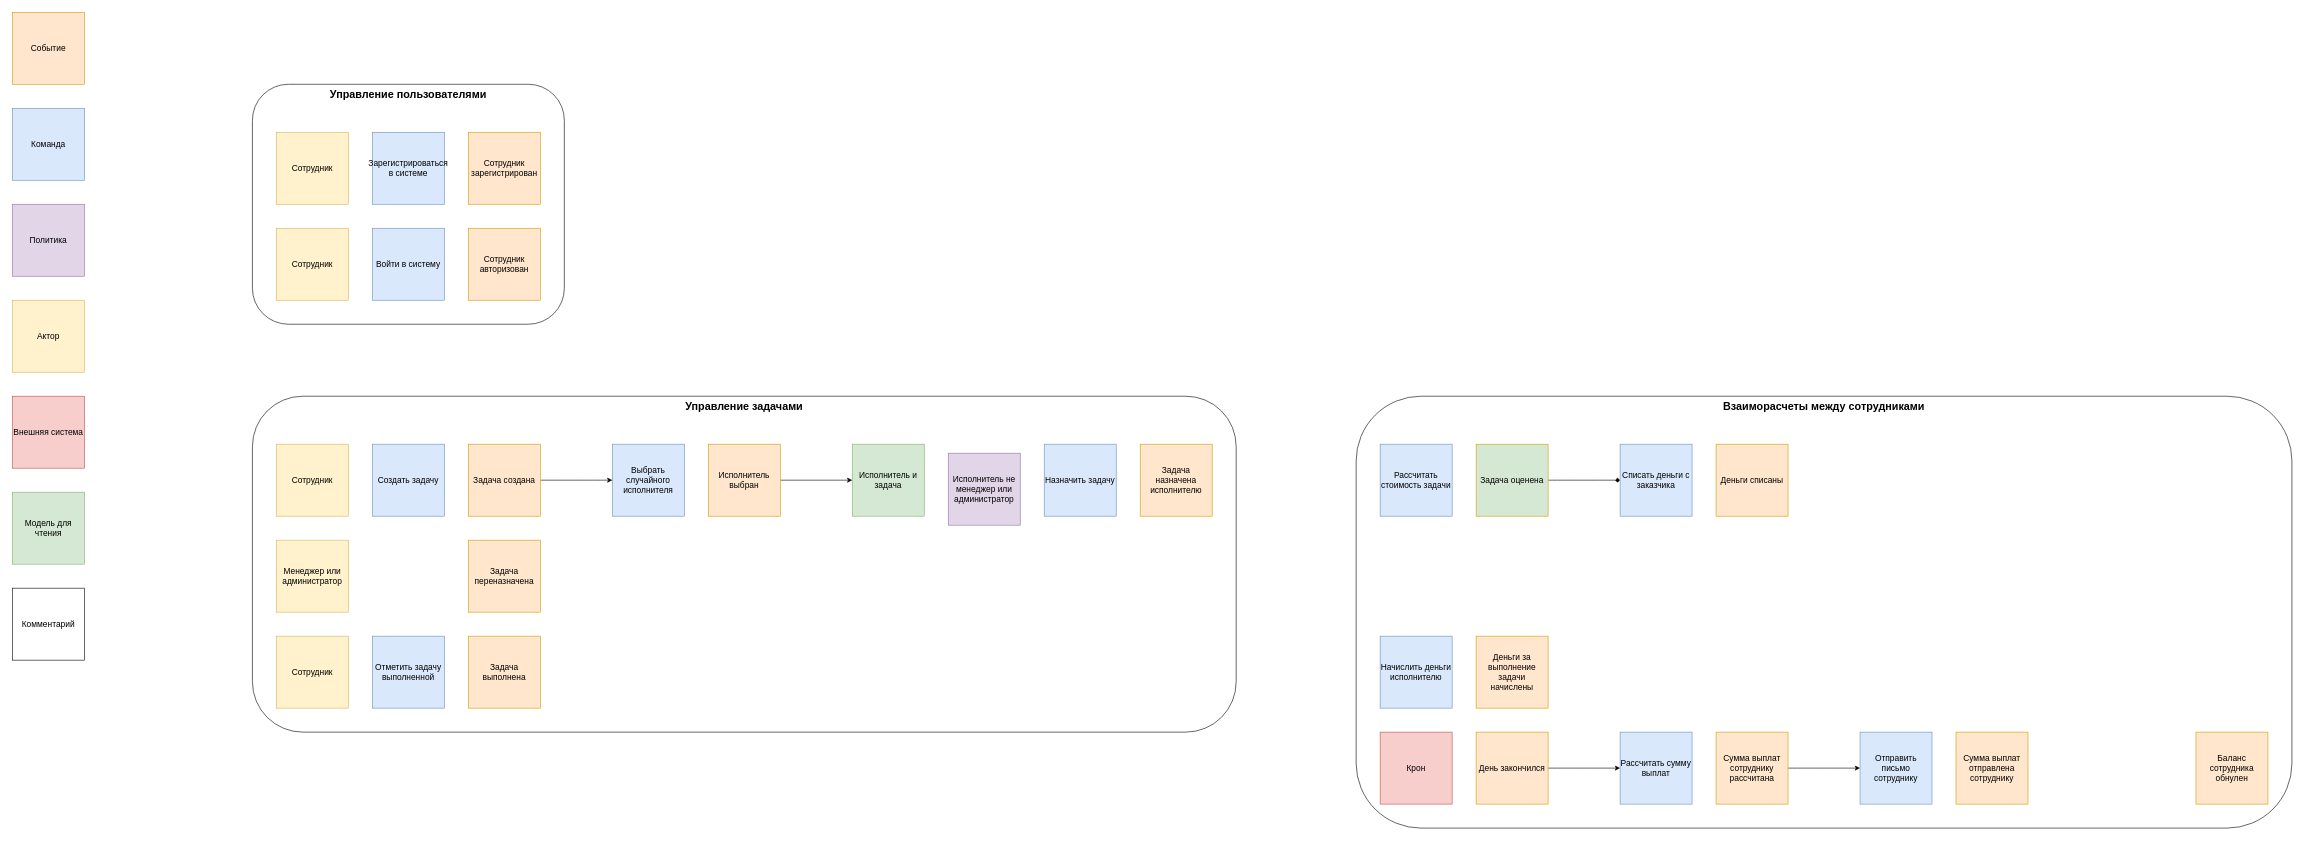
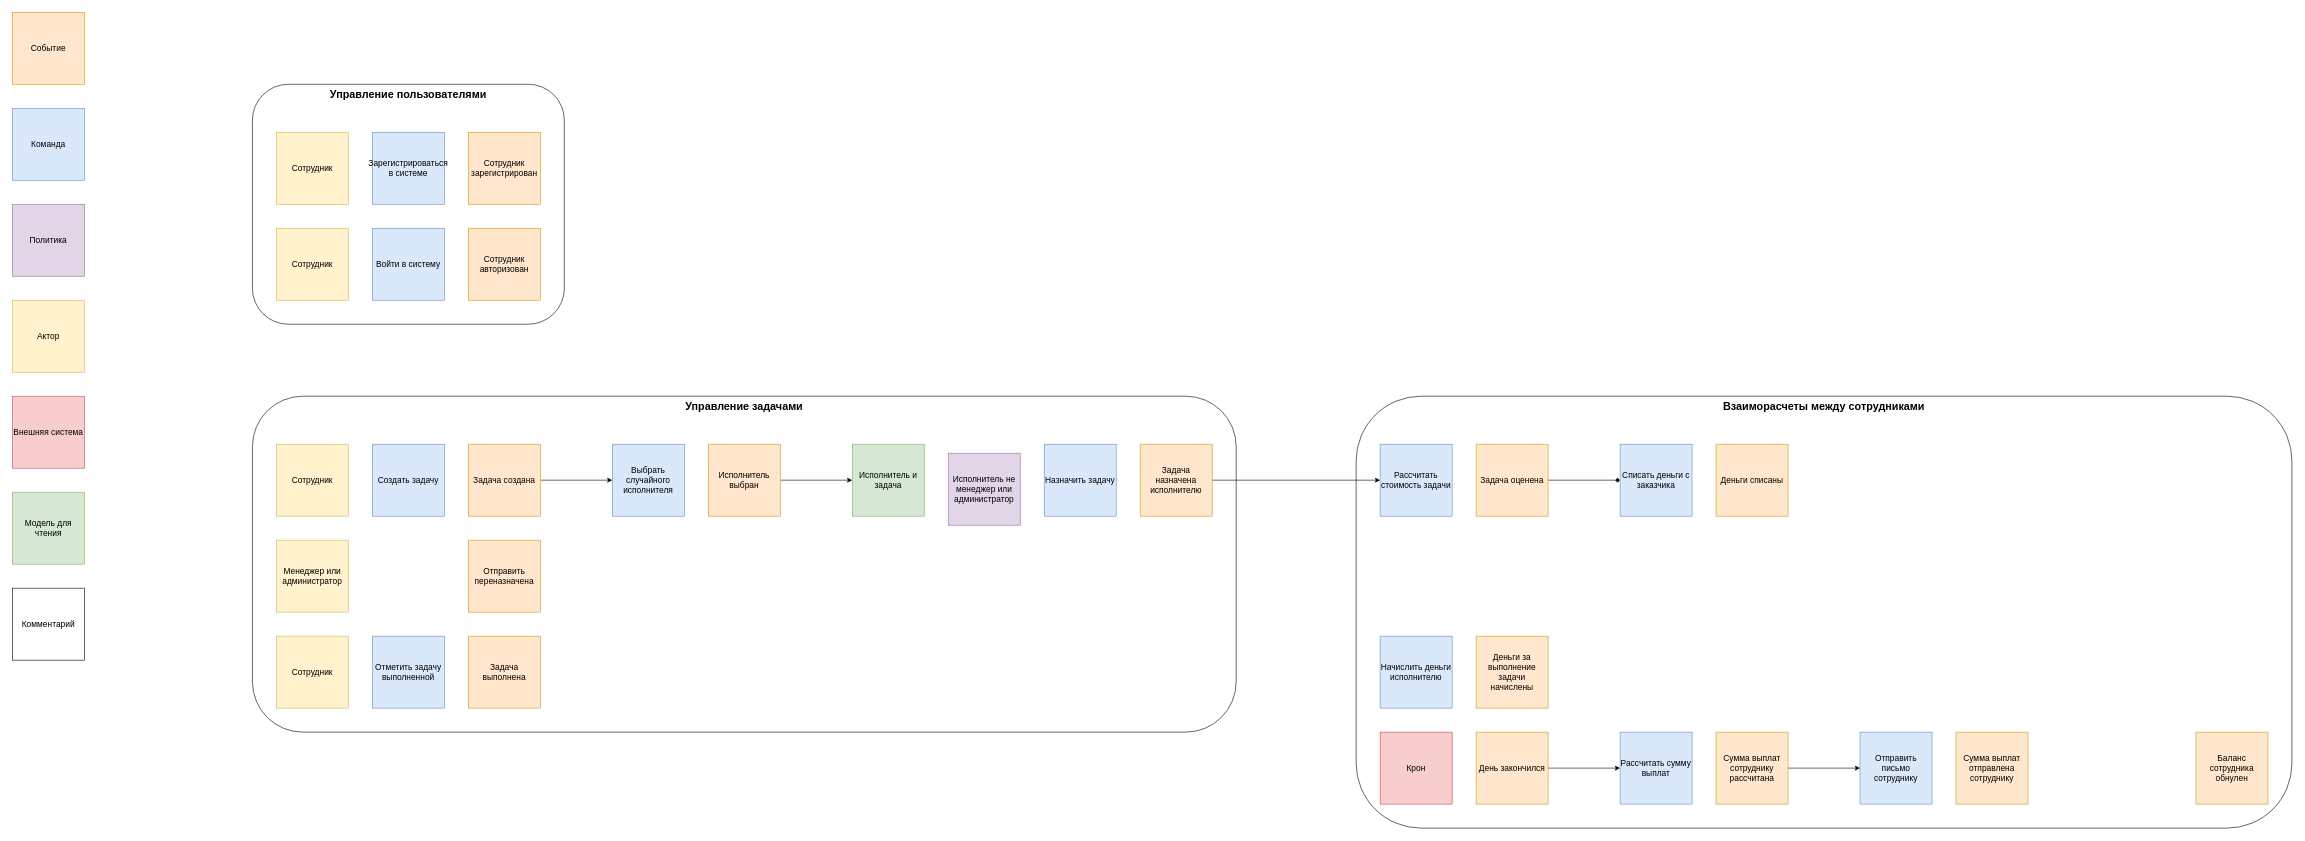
edge "Задача назначена исполнителю" -> "Рассчитать стоимость задачи": added
node "Задача оценена": fillcolor #d5e8d4 -> #ffe6cc
node "Задача переназначена": label "Задача переназначена" -> "Отправить переназначена"
